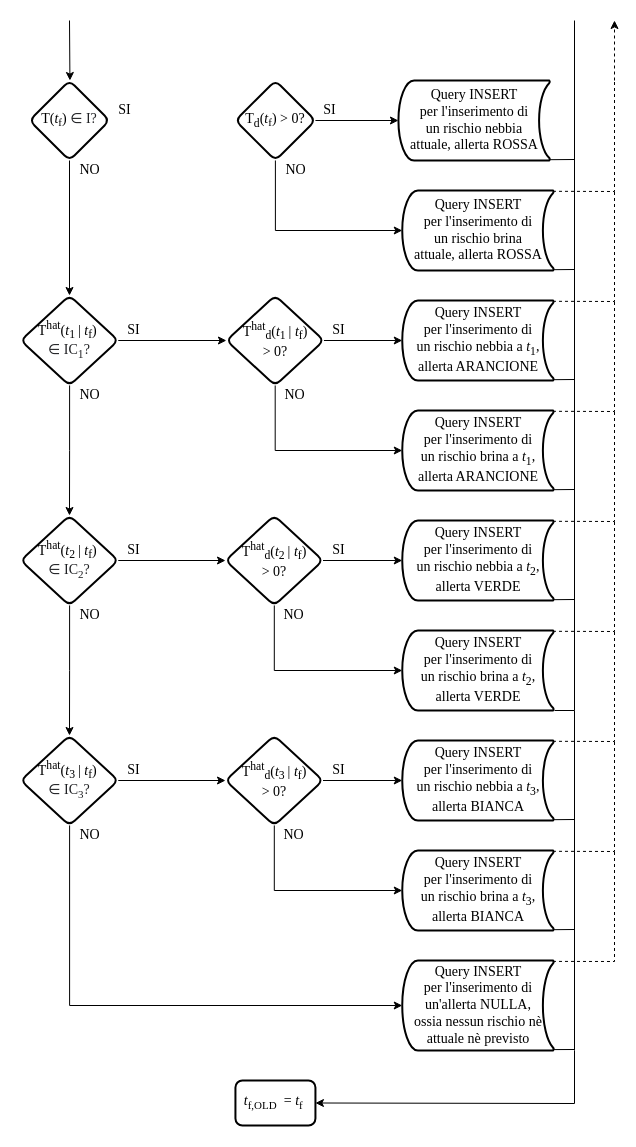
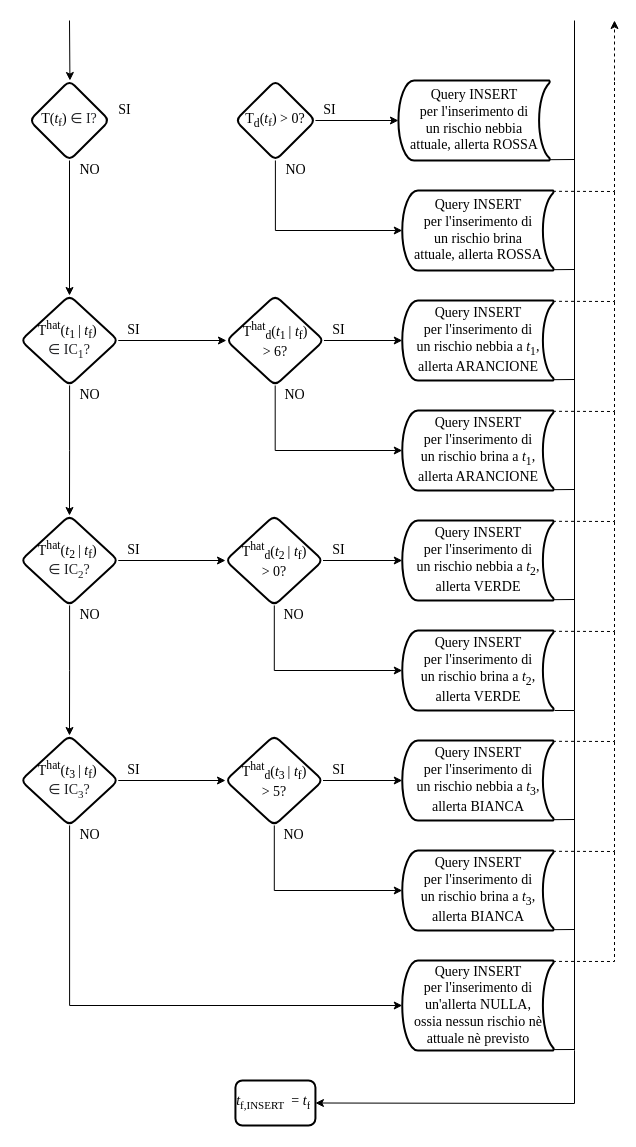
node "Thatd(t1 | tf) > 0?": label "Thatd(t1 | tf) > 0?" -> "Thatd(t1 | tf) > 6?"
node "Thatd(t3 | tf) > 0?": label "Thatd(t3 | tf) > 0?" -> "Thatd(t3 | tf) > 5?"
node "tf,OLD = tf": label "tf,OLD = tf" -> "tf,INSERT = tf"
